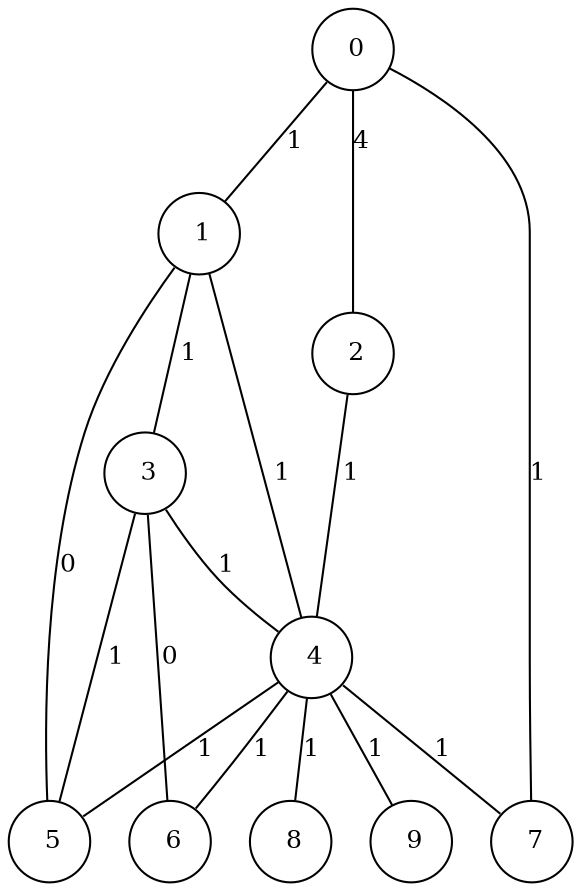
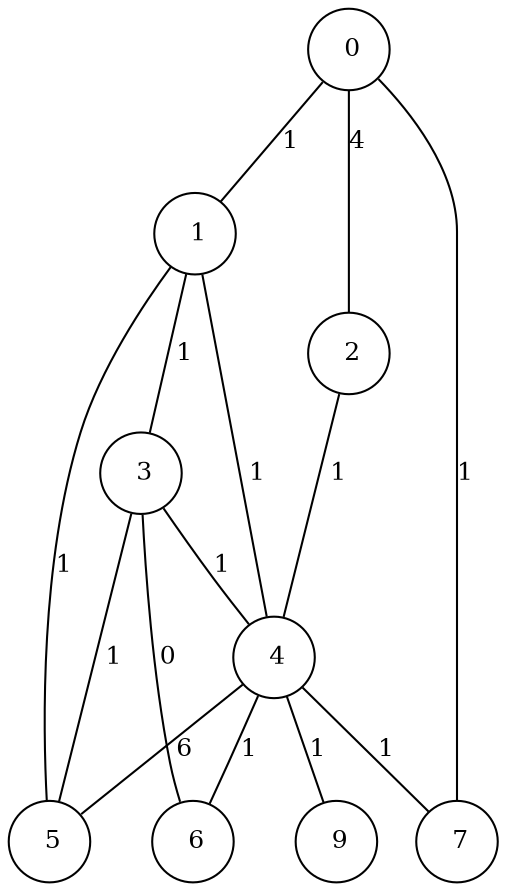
edge "1" -- "5": label "0" -> "1"
edge "4" -- "5": label "1" -> "6"
node "8": removed
